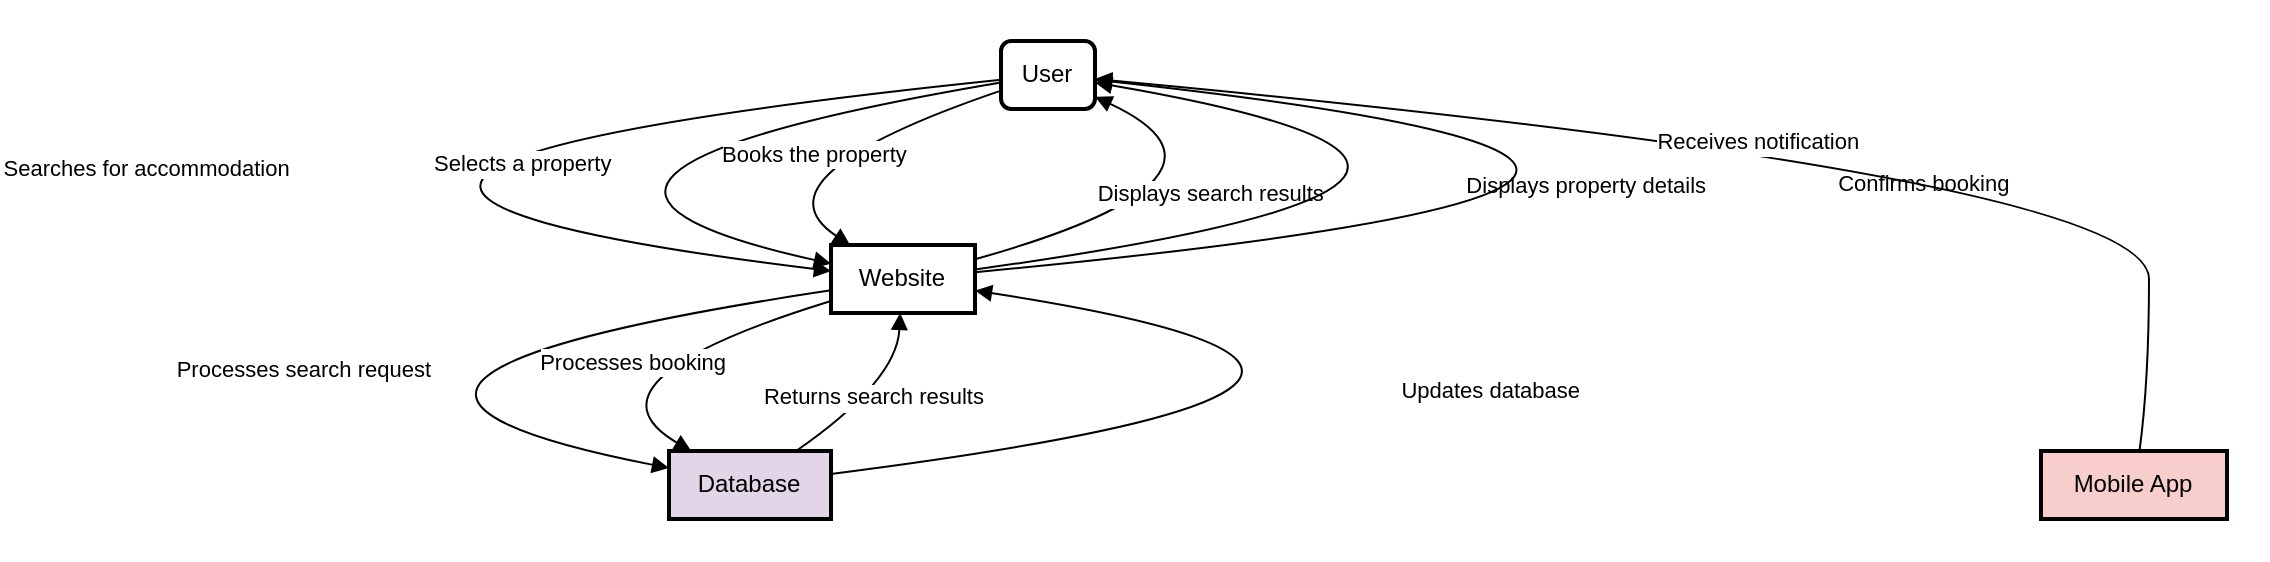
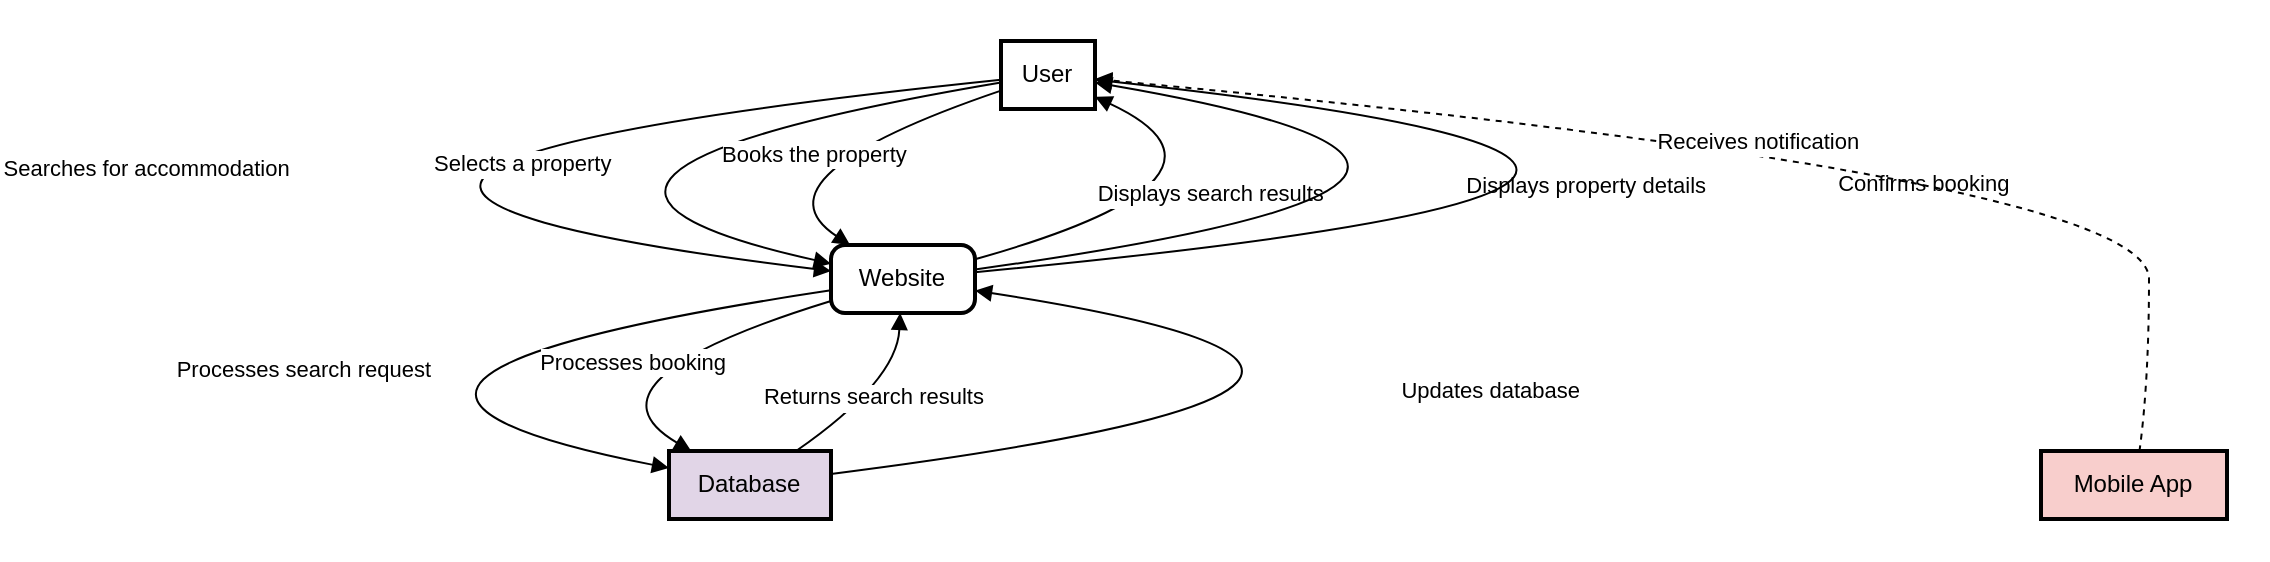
node "User": shape rounded rectangle -> rectangle
edge "Mobile App" -> "User": style solid -> dashed
node "Website": shape rectangle -> rounded rectangle
